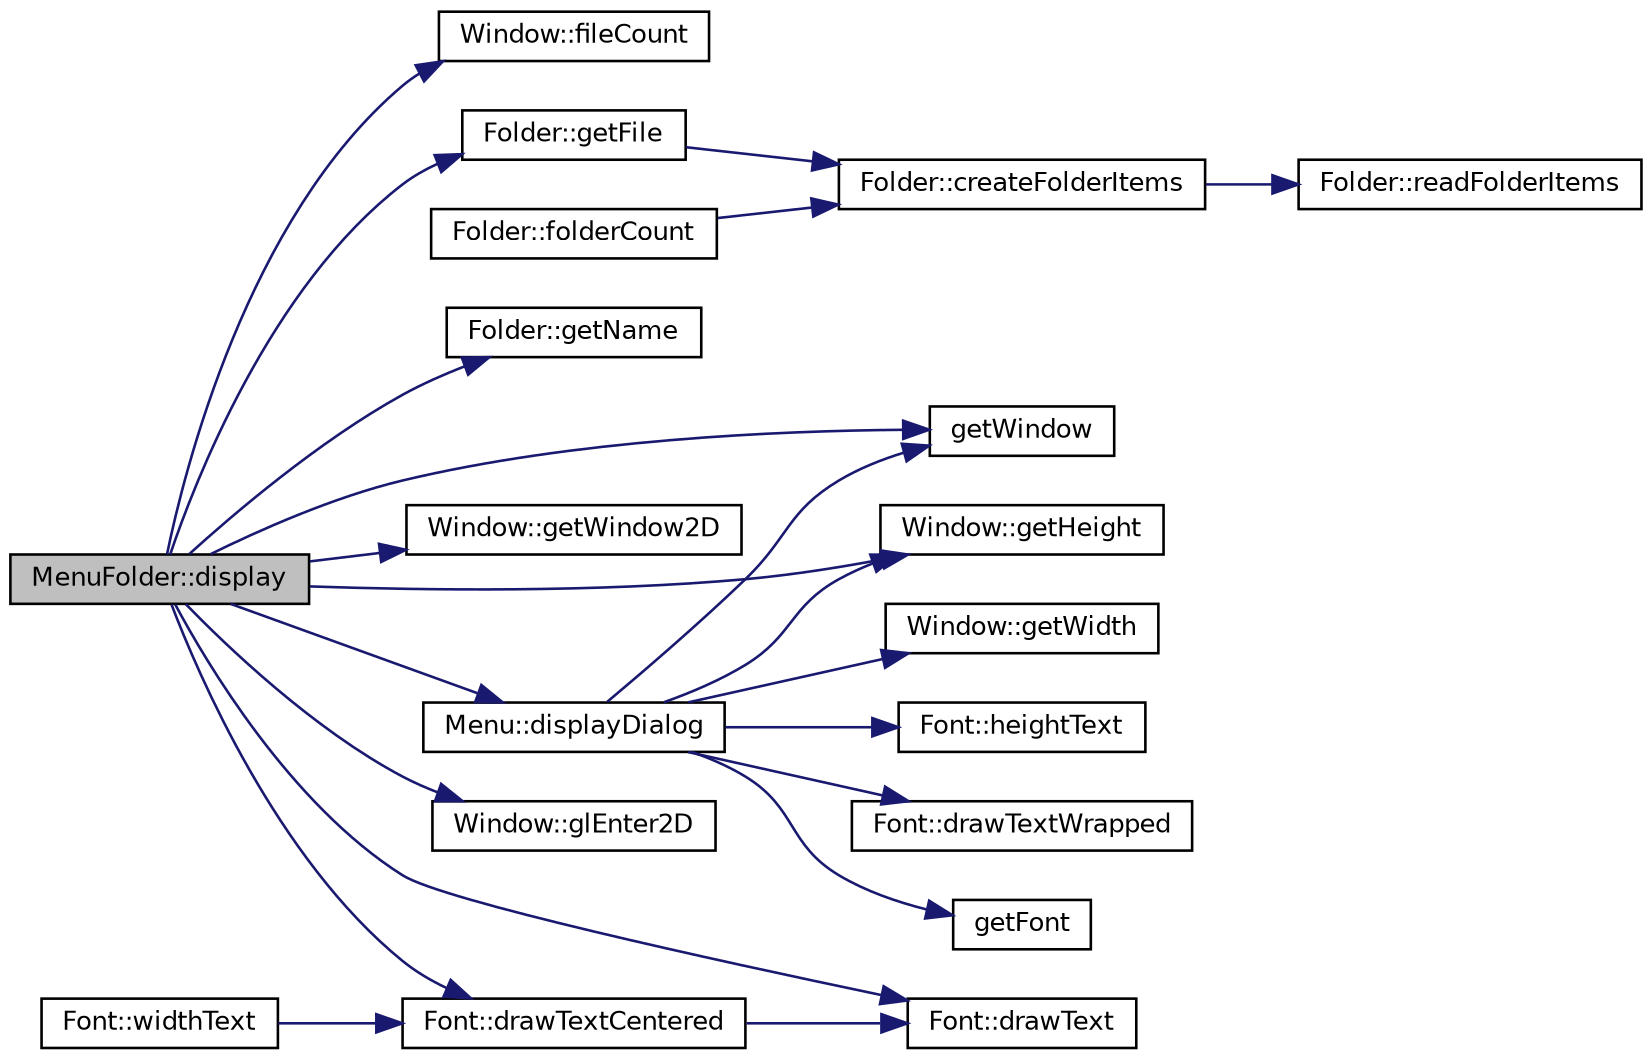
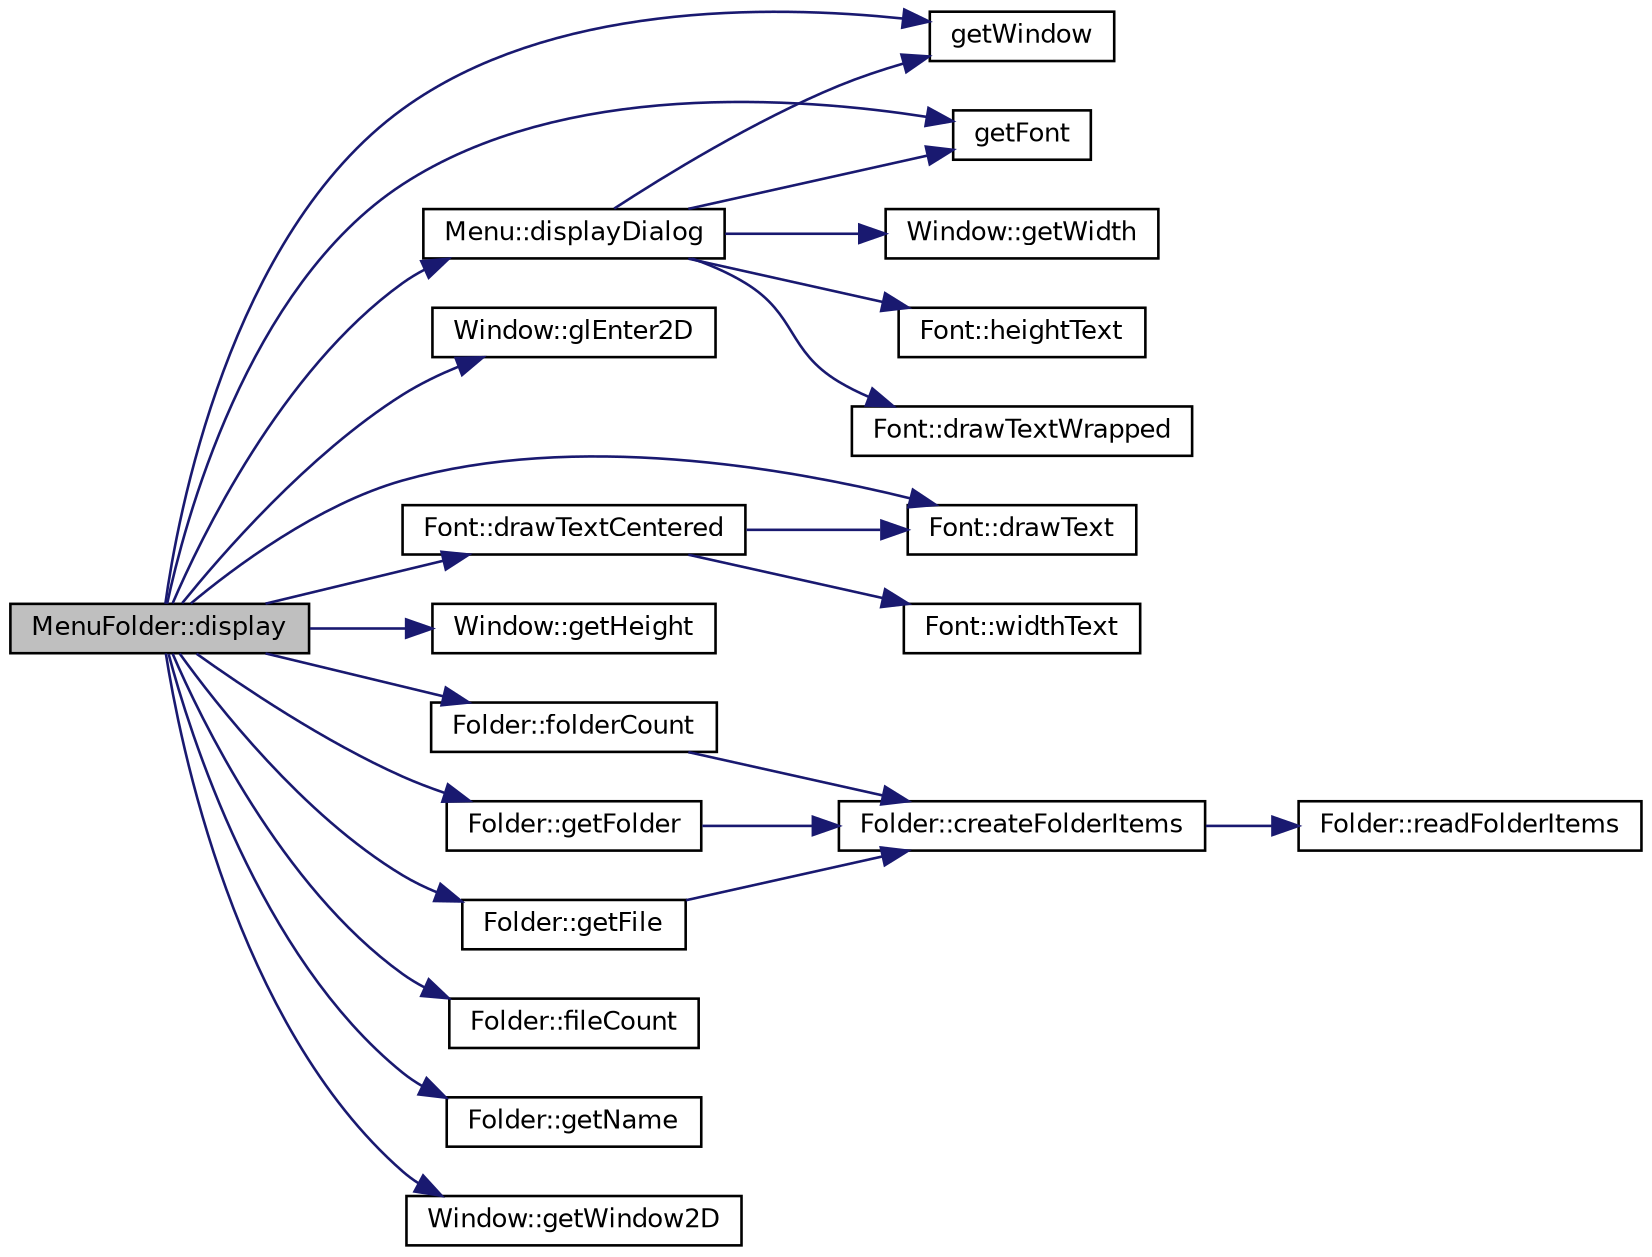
node "Window::fileCount": label "Window::fileCount" -> "Folder::fileCount"
edge "MenuFolder::display" -> "getFont": added
edge "Menu::displayDialog" -> "Window::getHeight": removed
edge "MenuFolder::display" -> "Folder::folderCount": added
node "Folder::getFolder": added
edge "Font::widthText" -> "Font::drawTextCentered": reversed
